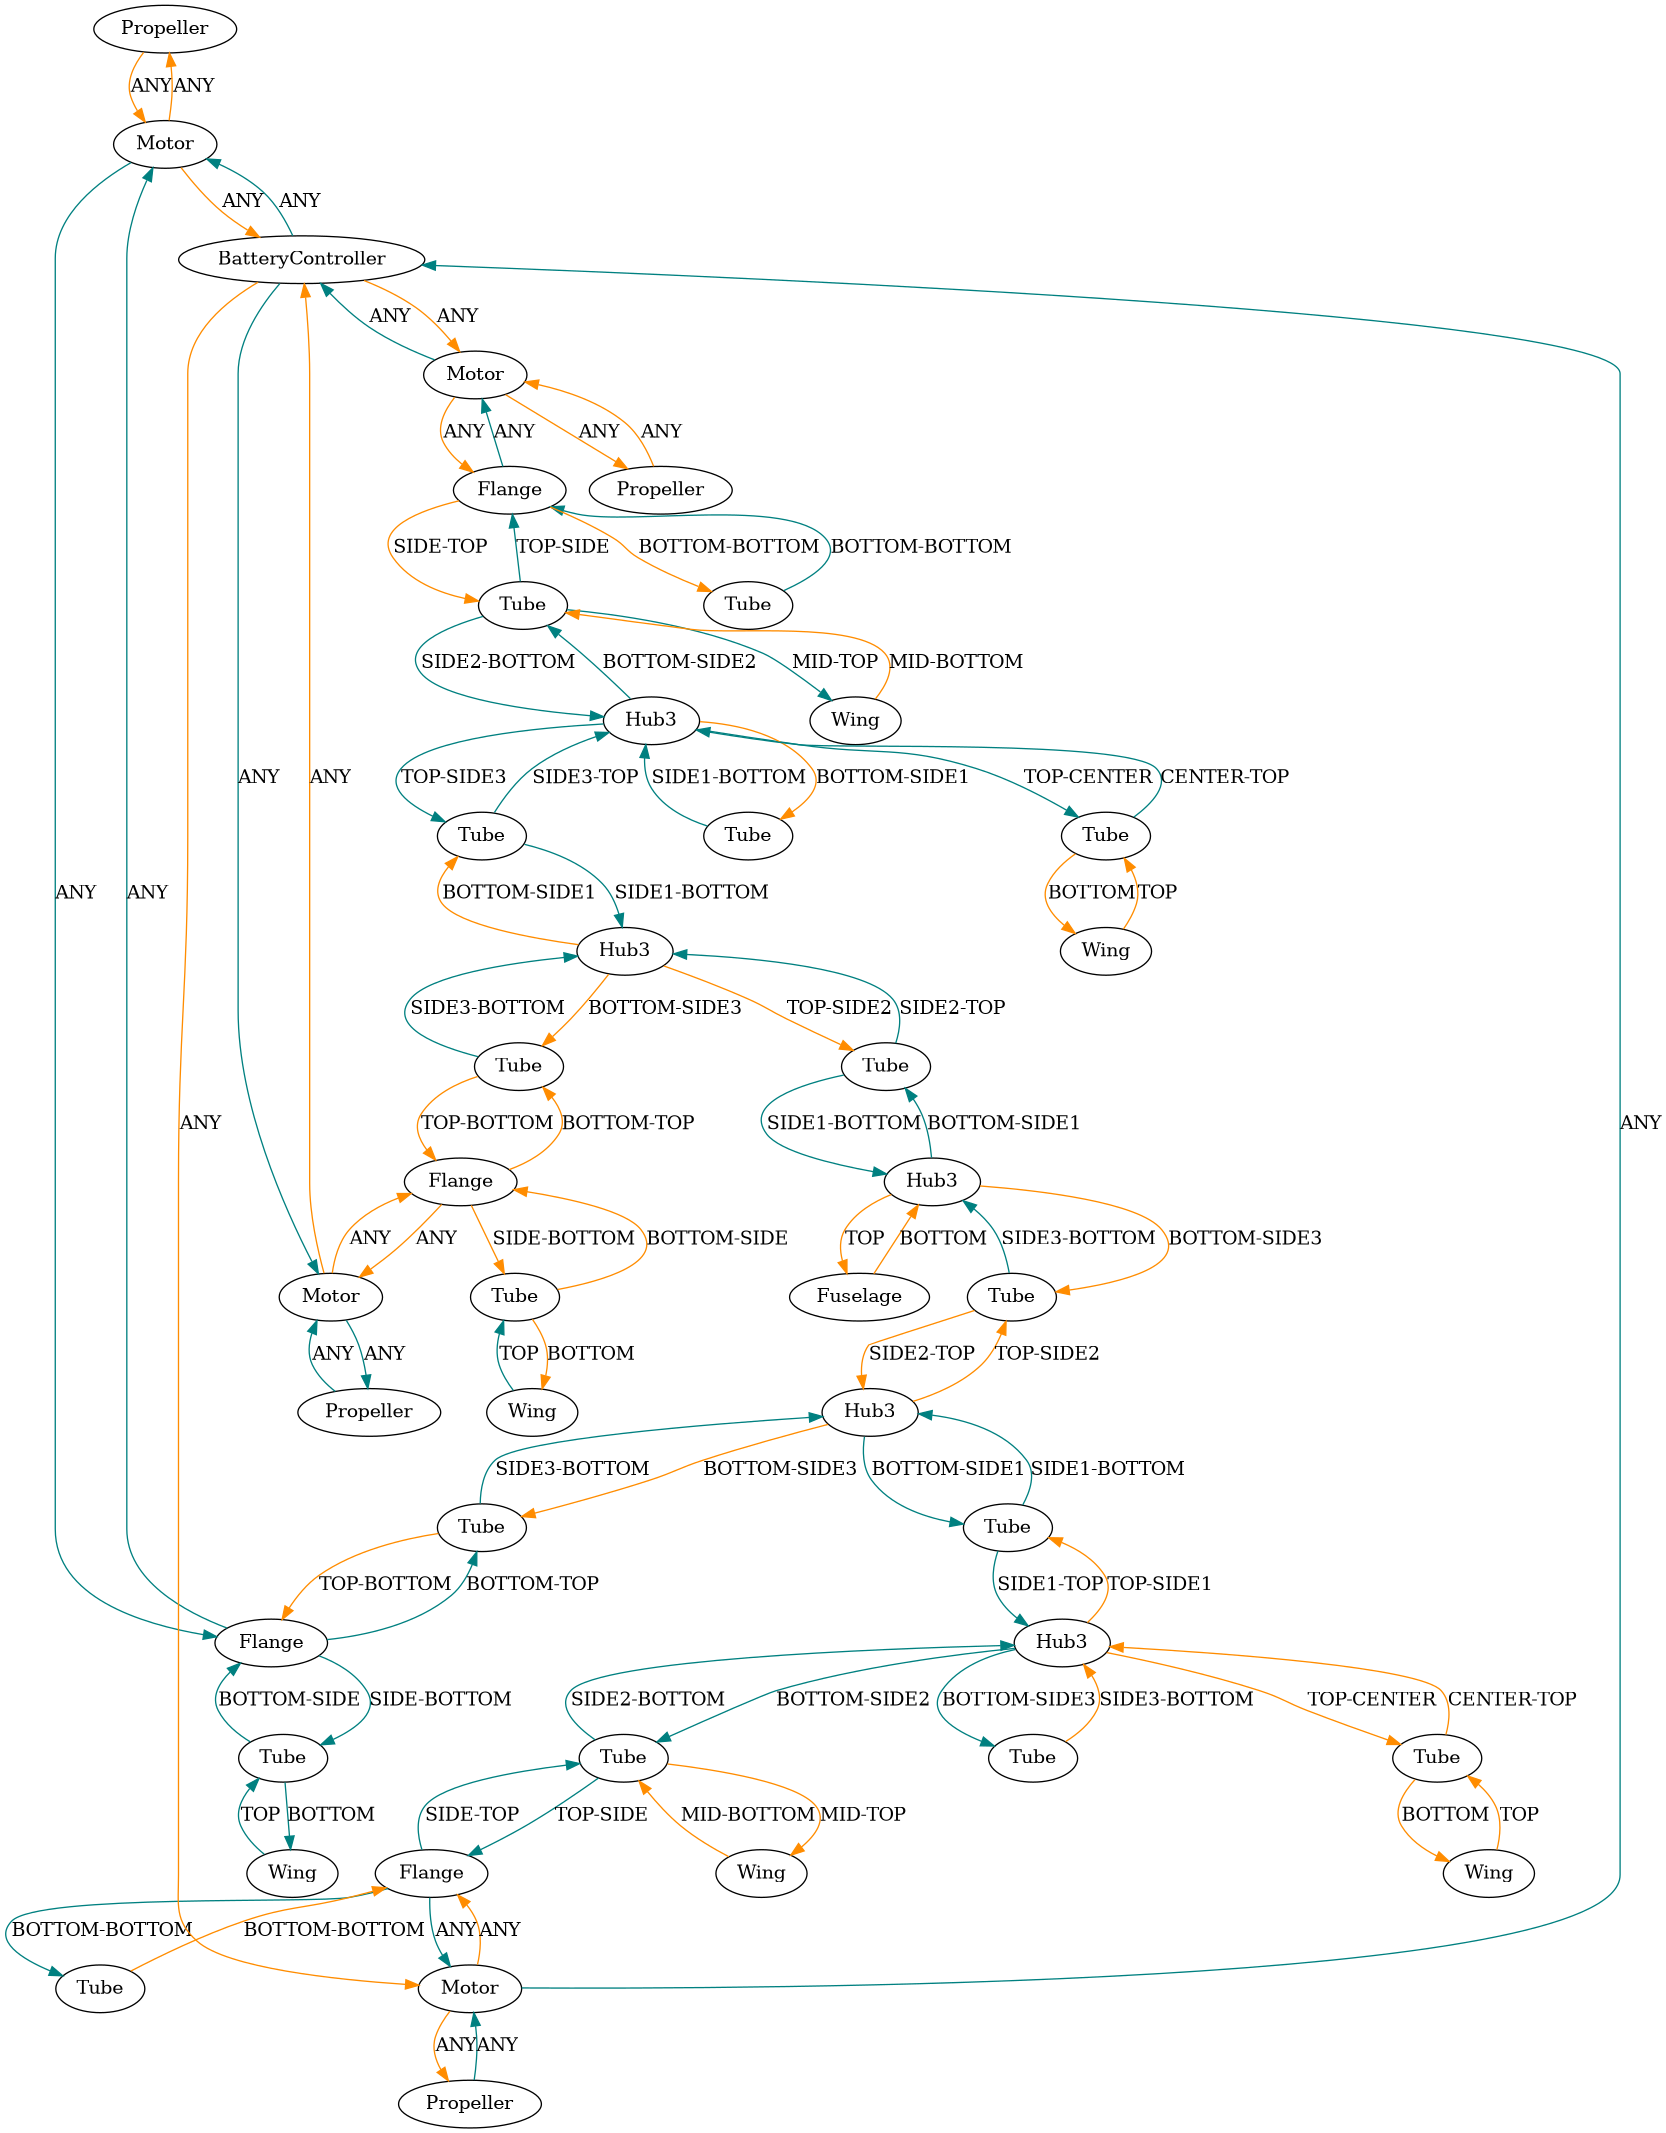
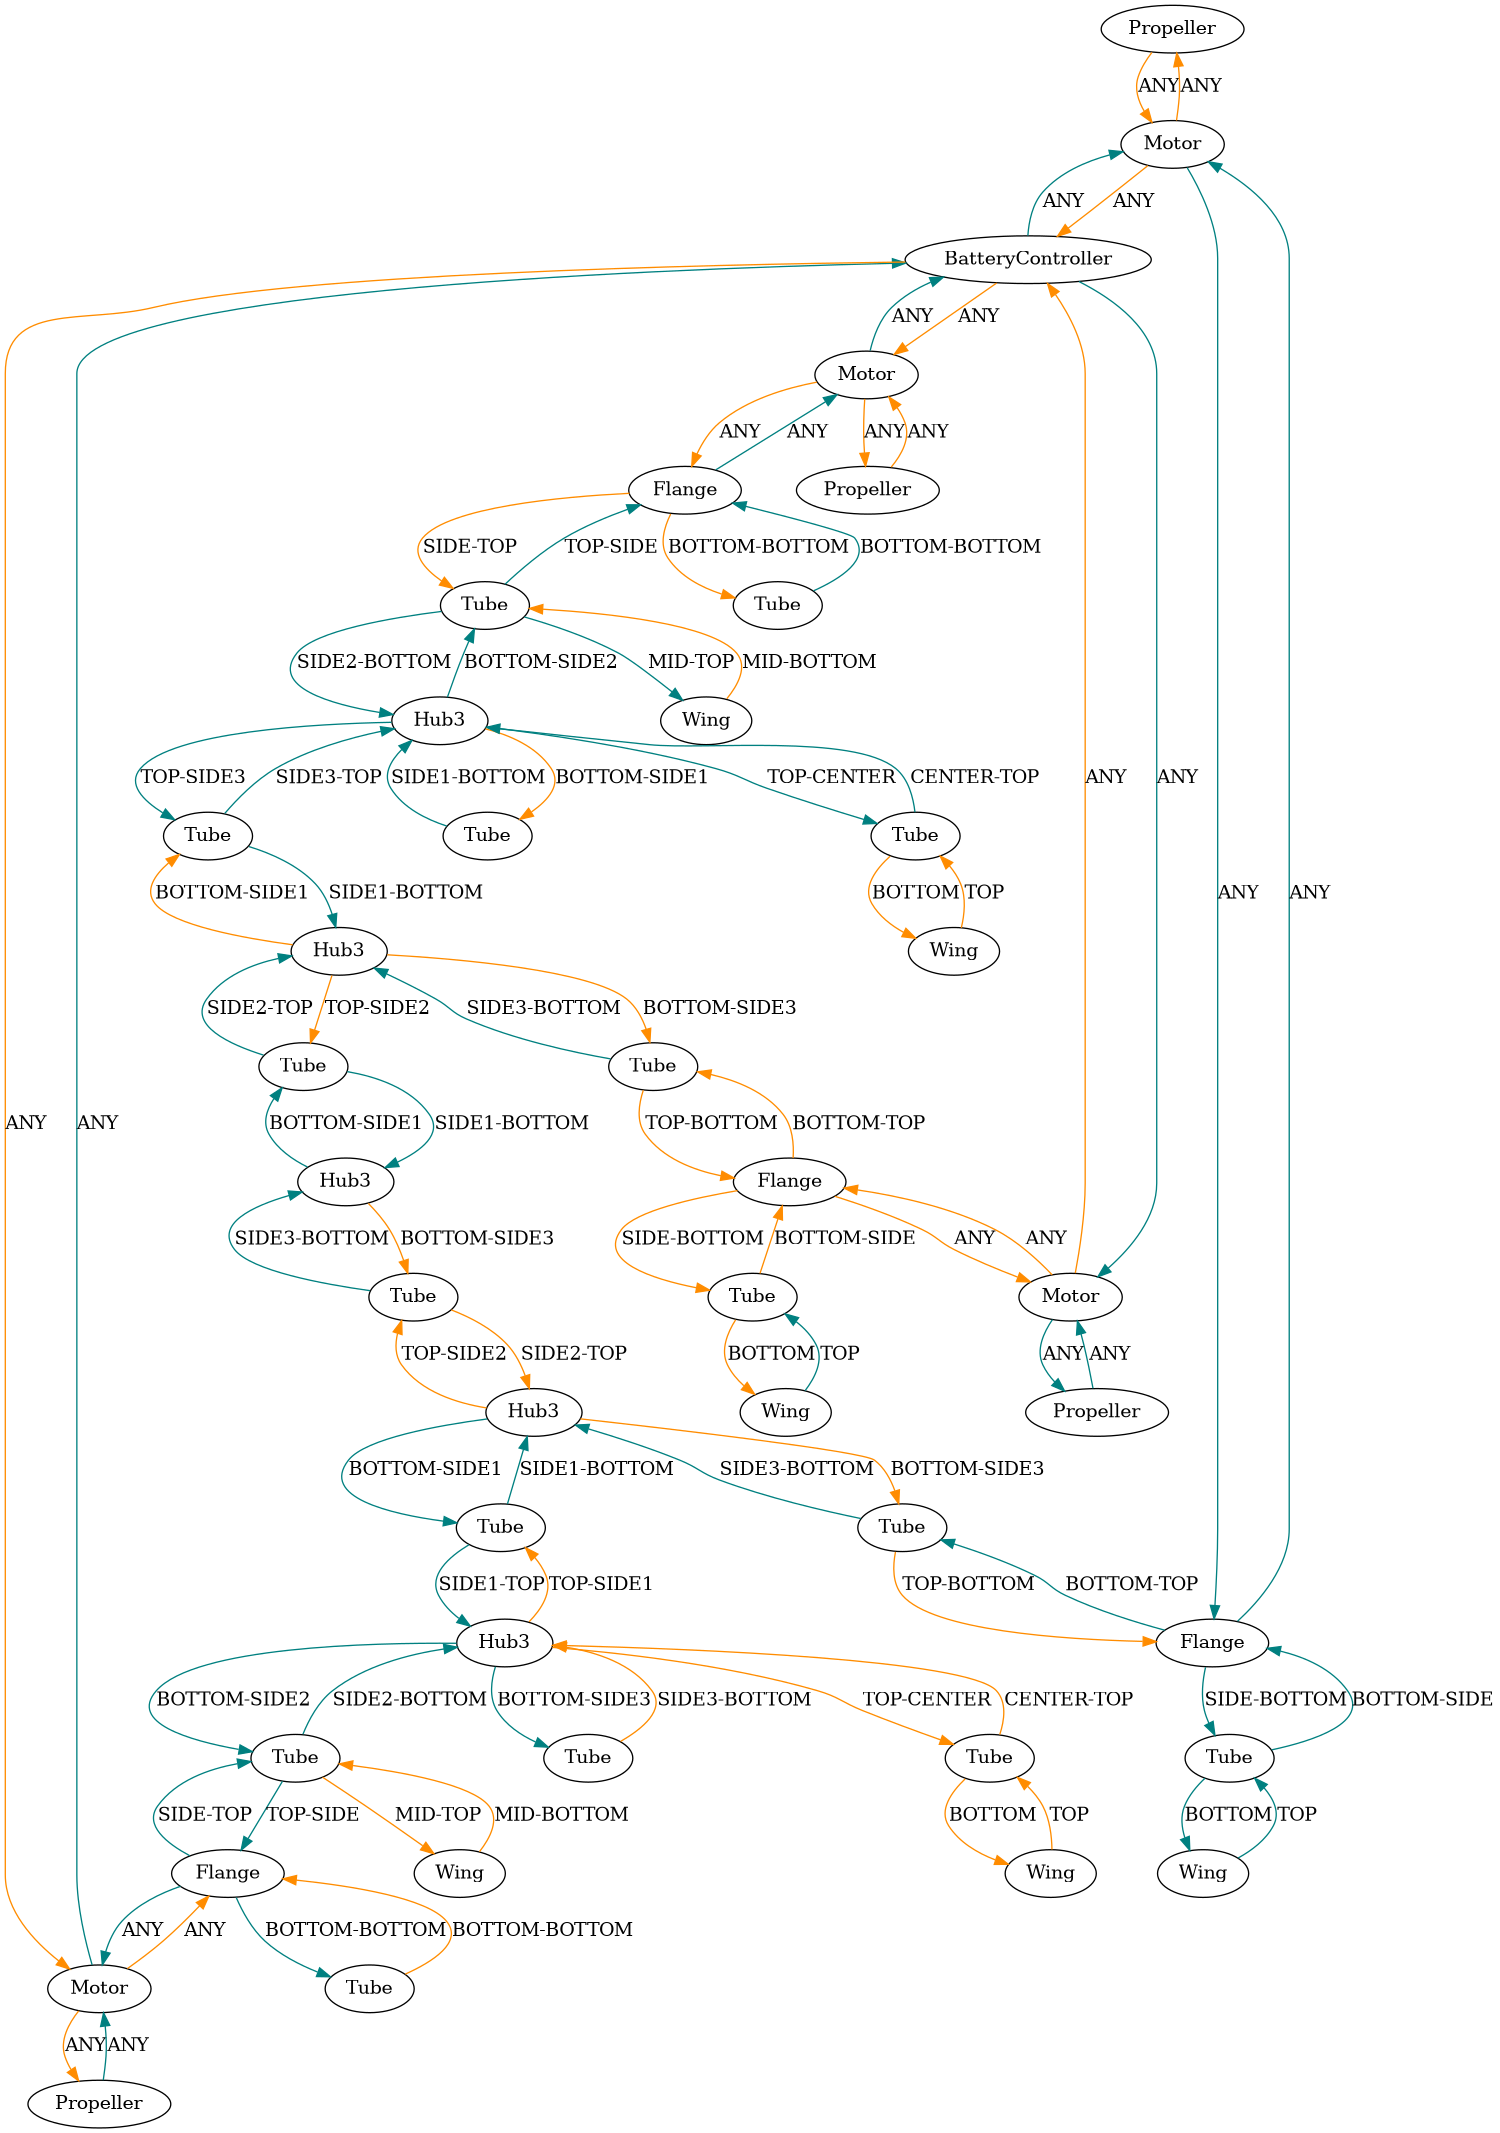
node "Fuselage": removed
